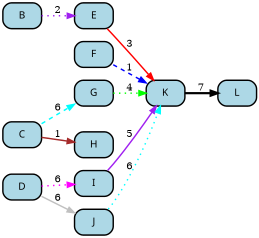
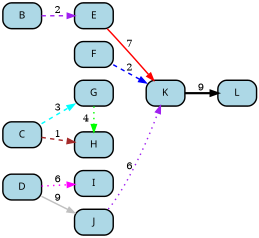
edge "B" -> "E": style dotted -> dashed
edge "E" -> "K": label "3" -> "7"
edge "F" -> "K": label "1" -> "2"
edge "K" -> "L": label "7" -> "9"
edge "G" -> "K": now "G" -> "H"
edge "C" -> "G": label "6" -> "3"
edge "C" -> "H": style solid -> dashed
edge "I" -> "K": removed, label "5"
edge "J" -> "K": color cyan -> purple
edge "D" -> "J": label "6" -> "9"
